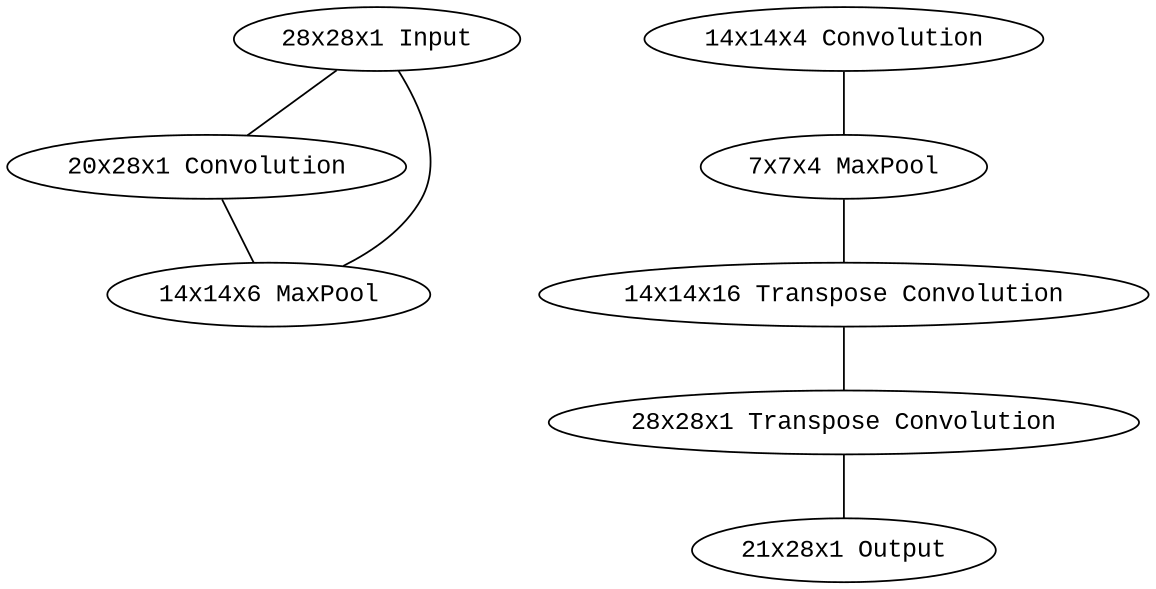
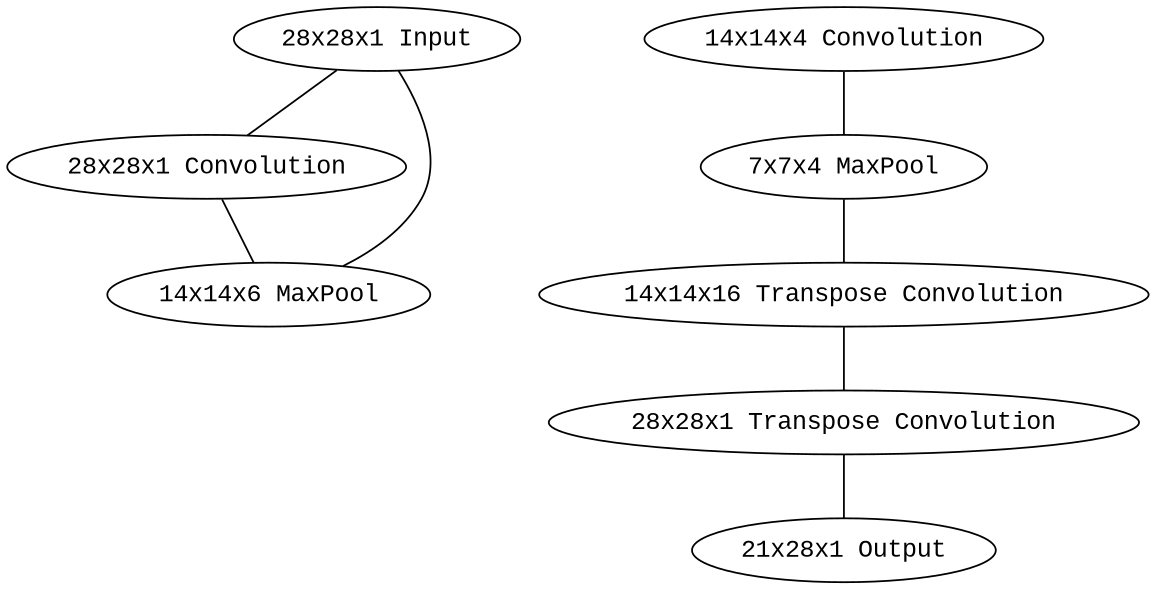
node "20x28x1 Convolution": label "20x28x1 Convolution" -> "28x28x1 Convolution"
